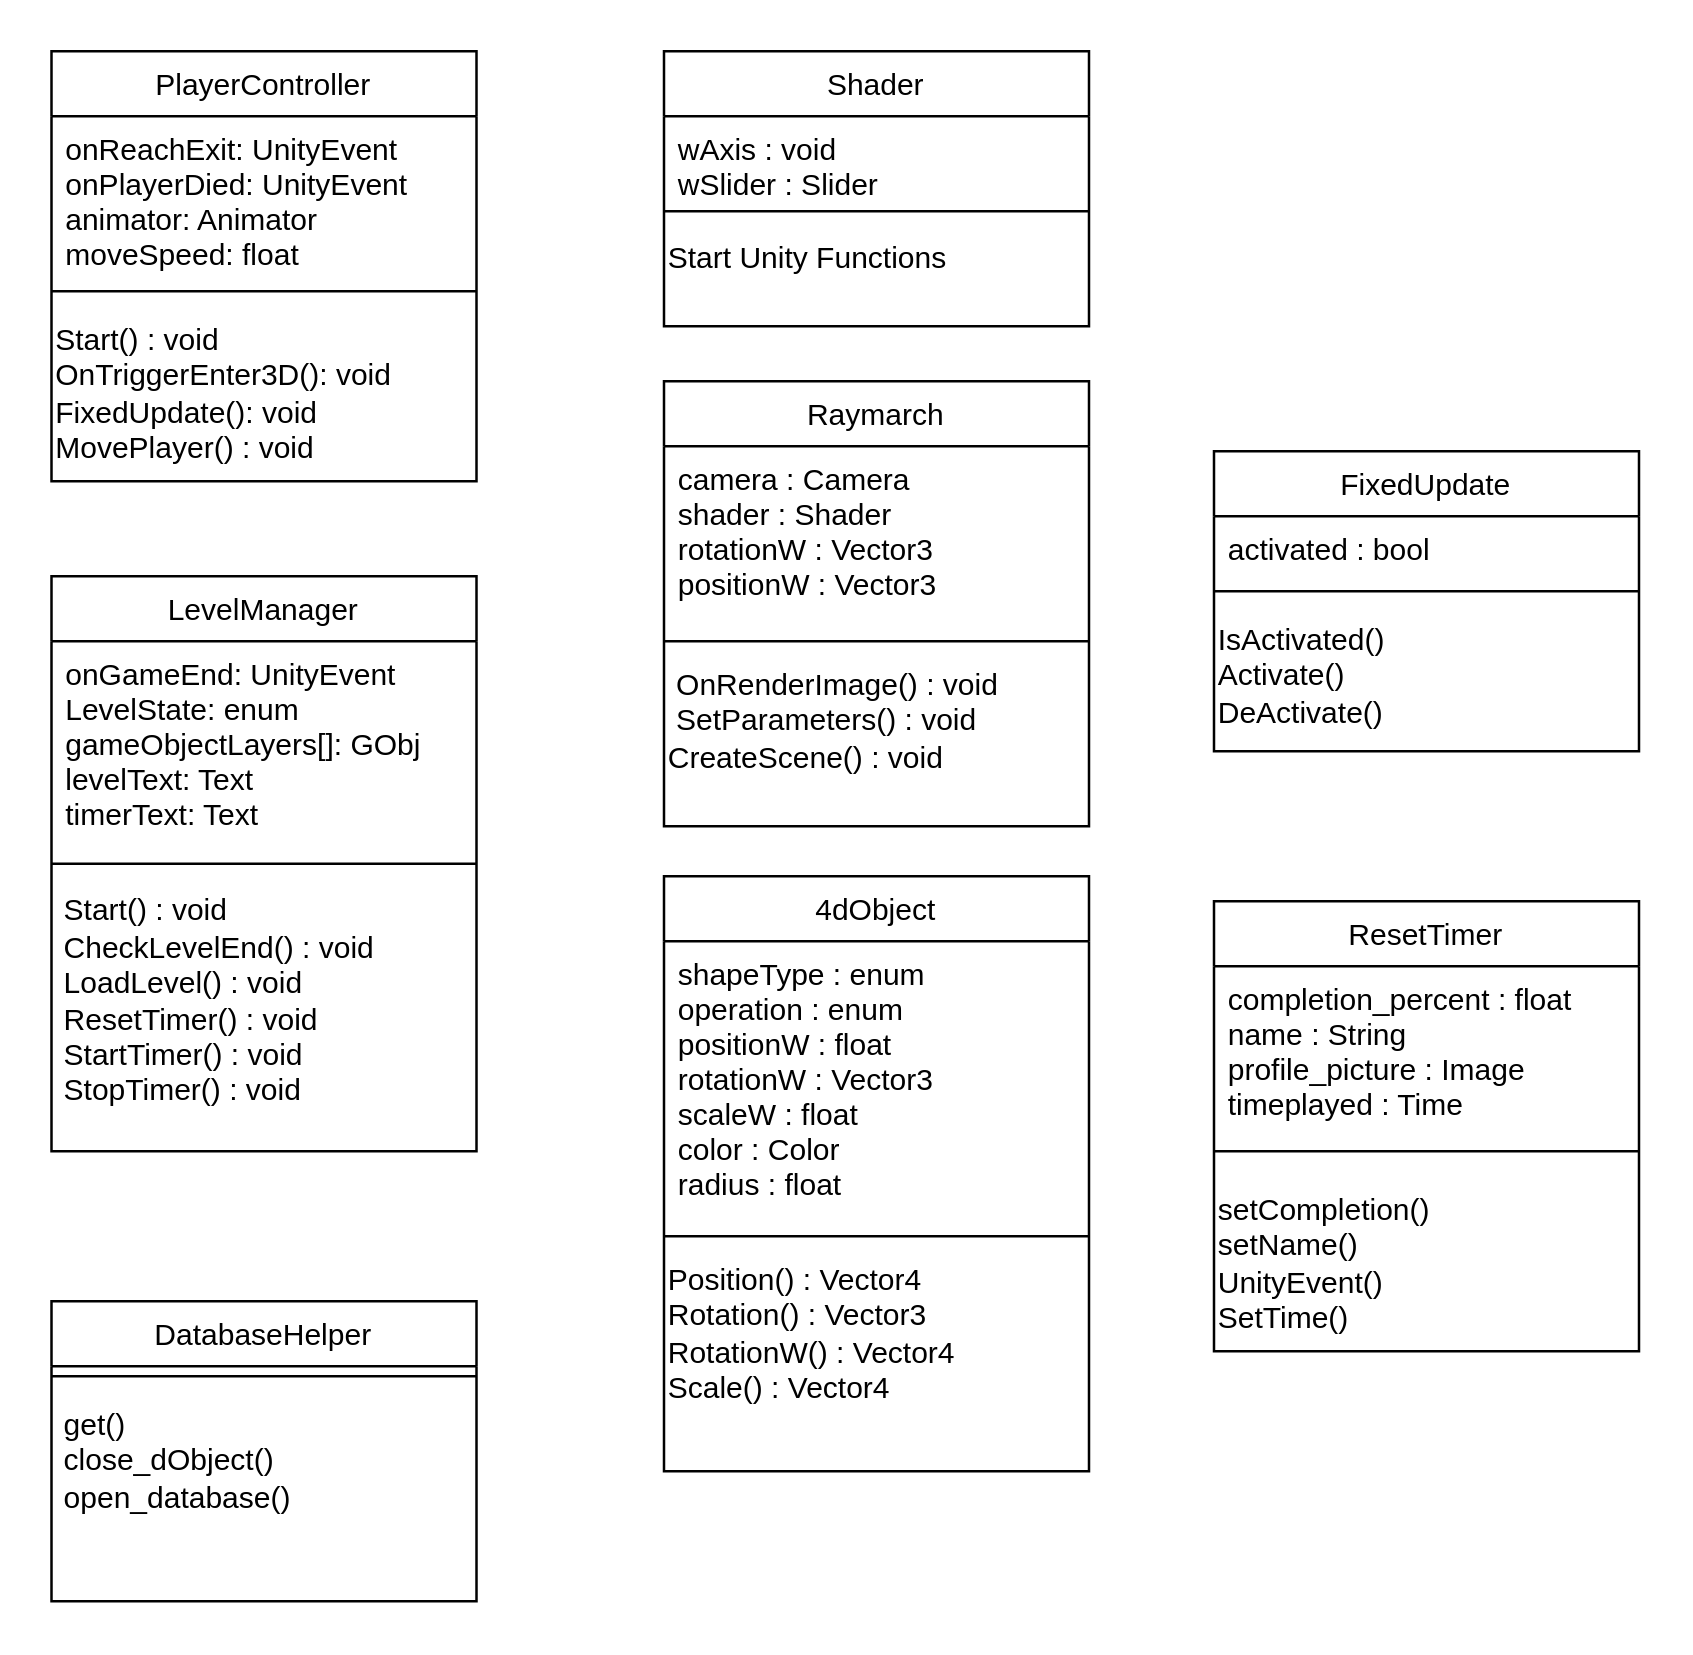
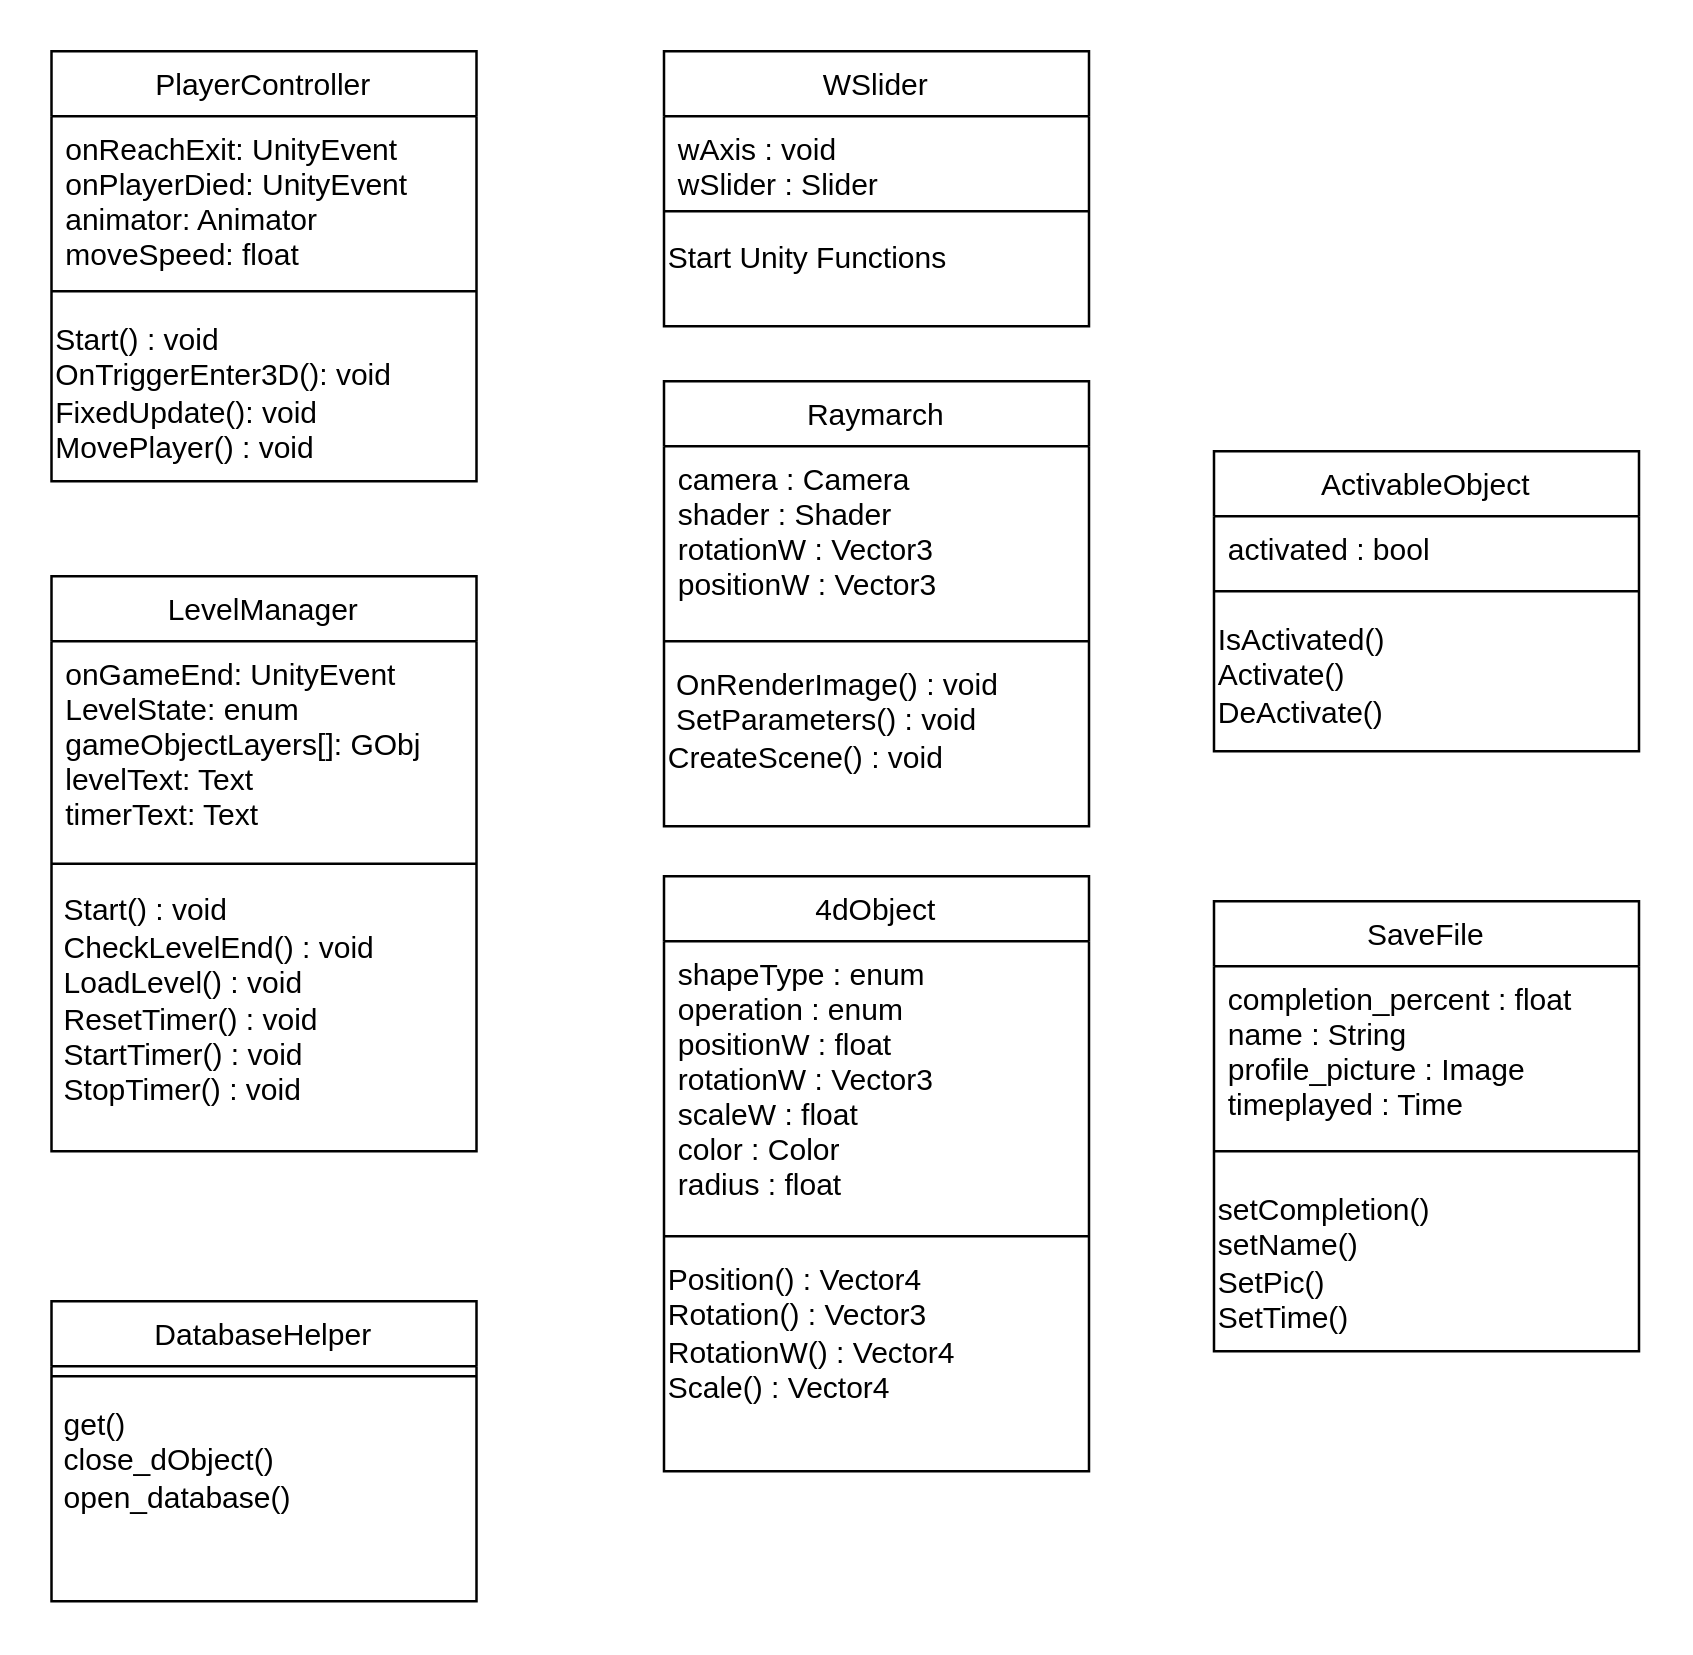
node "Shader": label "Shader" -> "WSlider"
node "FixedUpdate": label "FixedUpdate" -> "ActivableObject"
node "ResetTimer": label "ResetTimer" -> "SaveFile"
node "setCompletion() setName() UnityEvent() SetTime()": label "setCompletion() setName() UnityEvent() SetTime()" -> "setCompletion() setName() SetPic() SetTime()"
